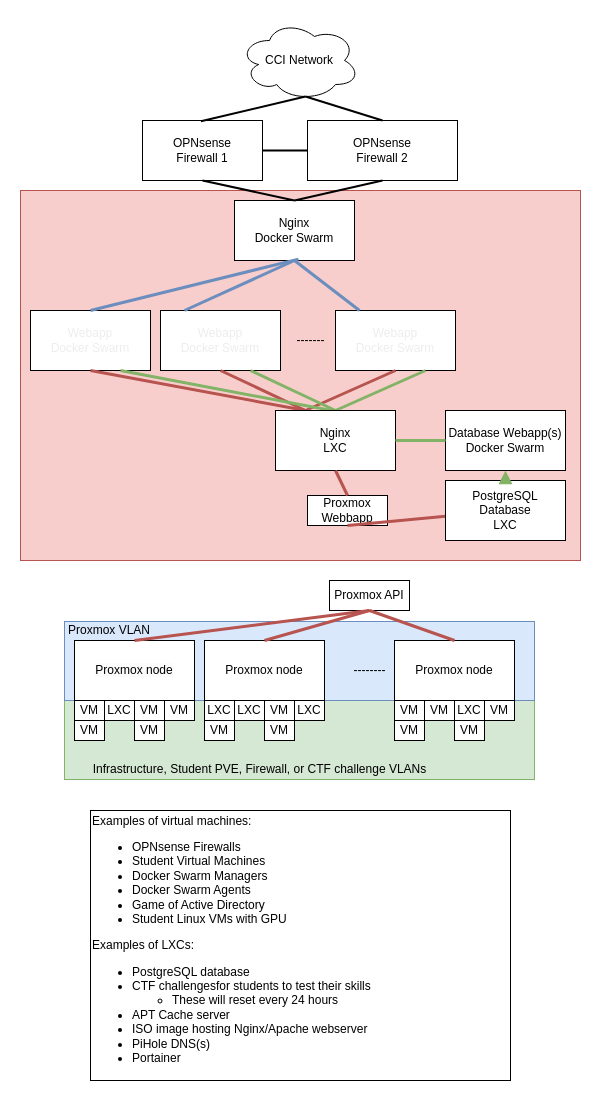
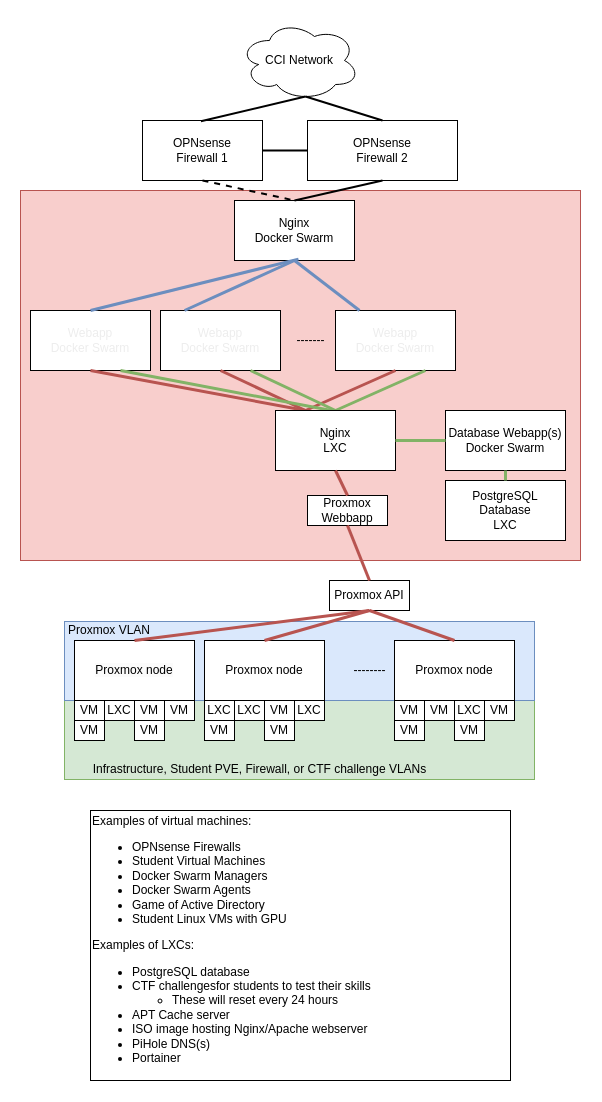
edge "OPNsense Firewall 1" -- "Nginx Docker Swarm": style solid -> dashed
edge "PostgreSQL Database LXC" -> "Database Webapp(s) Docker Swarm": arrowhead block -> none
edge "Proxmox Webbapp" -- "PostgreSQL Database LXC": now "Proxmox Webbapp" -- "Proxmox API"
